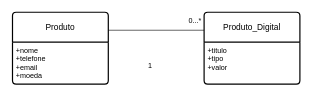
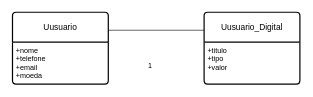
node "0...*": removed
node "Produto": label "Produto" -> "Uusuario"
node "Produto_Digital": label "Produto_Digital" -> "Uusuario_Digital"
